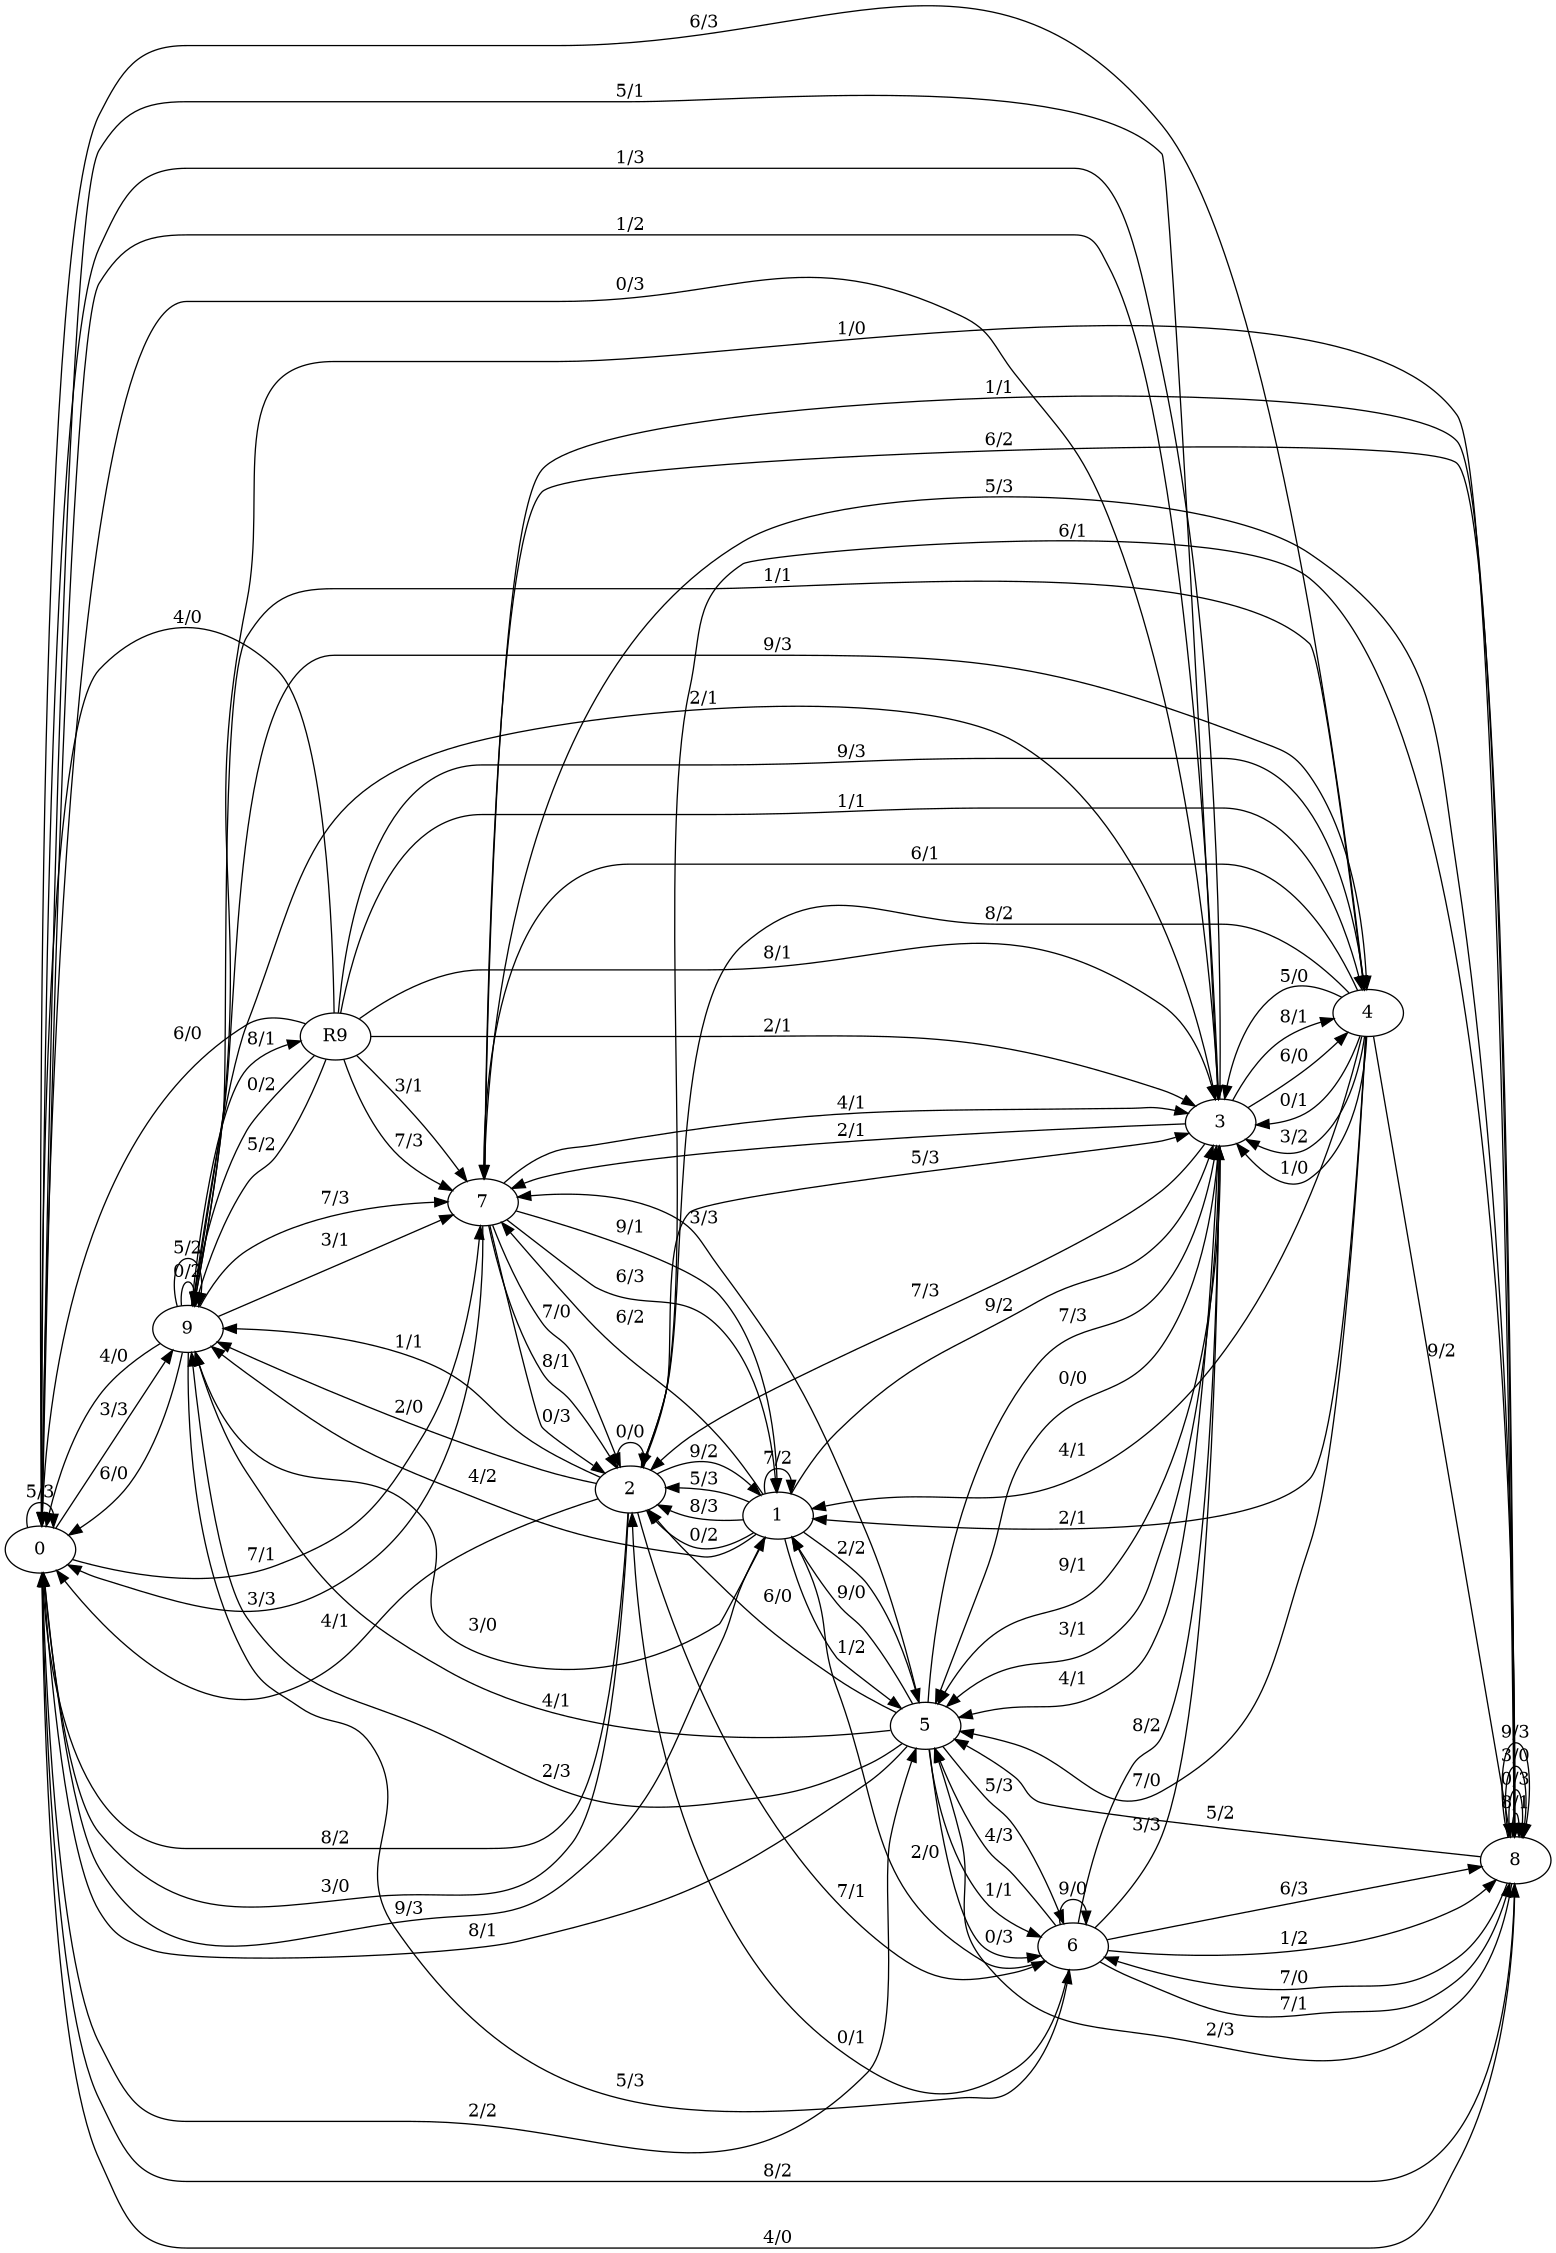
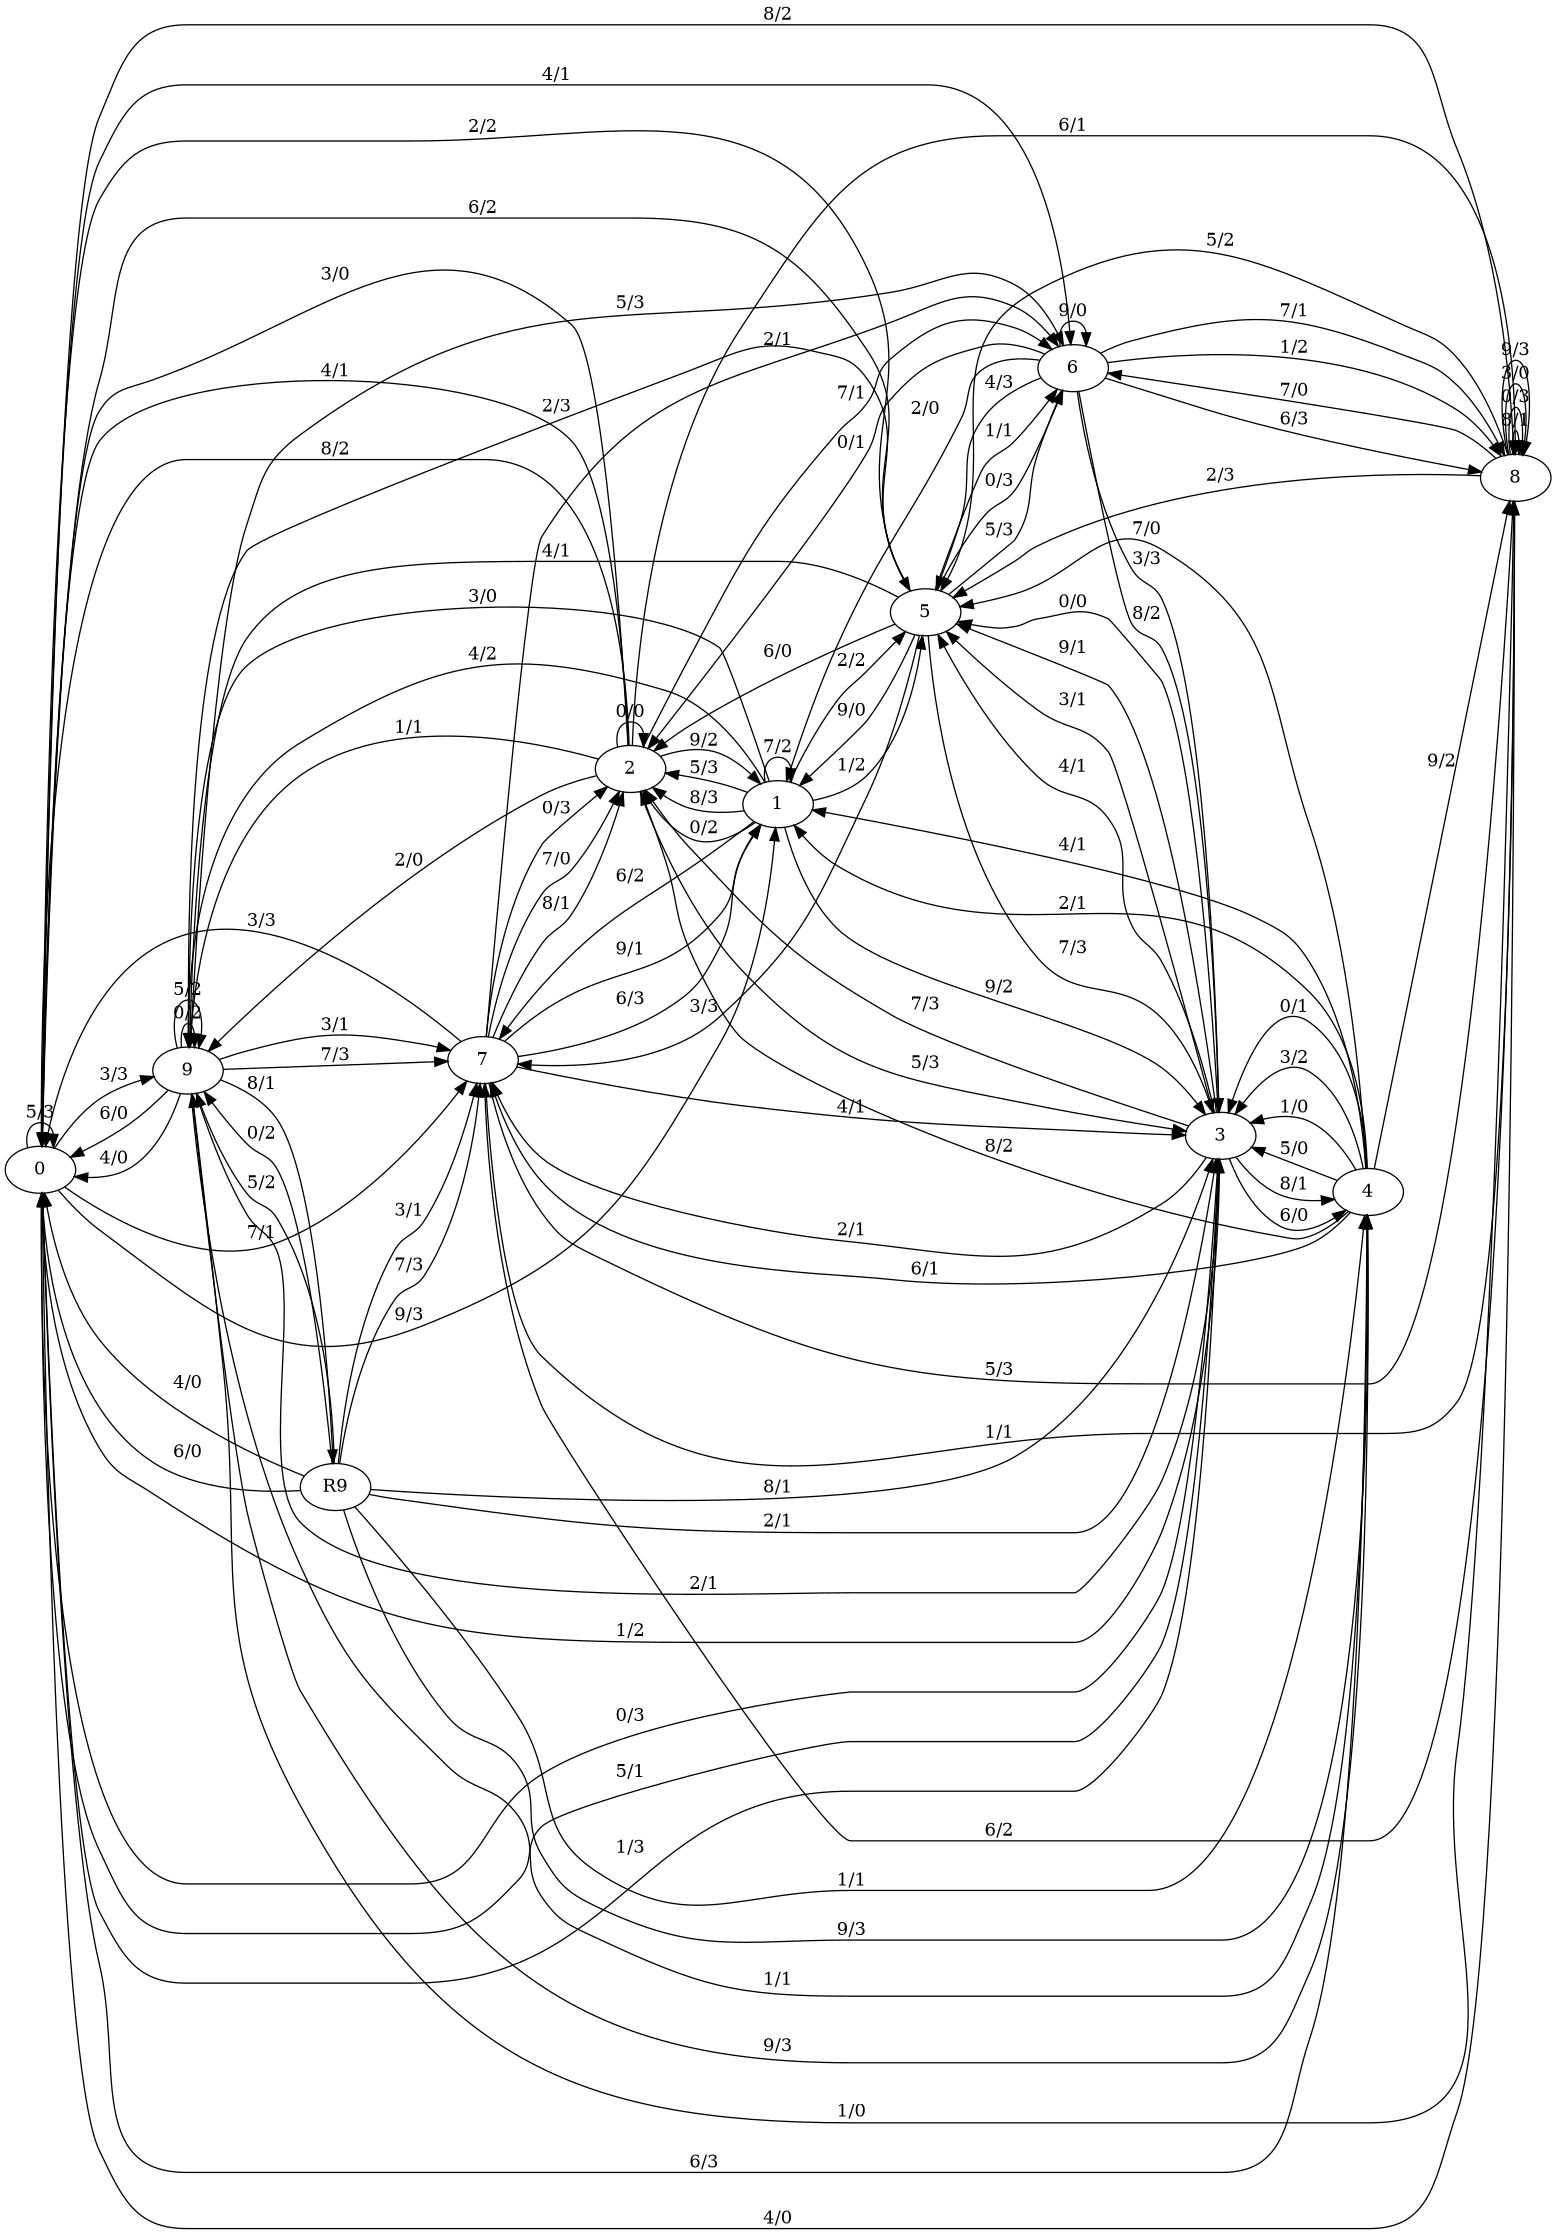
edge "0" -> "6": added, label "4/1"
edge "7" -> "6": added, label "2/1"
edge "5" -> "0": label "8/1" -> "6/2"
